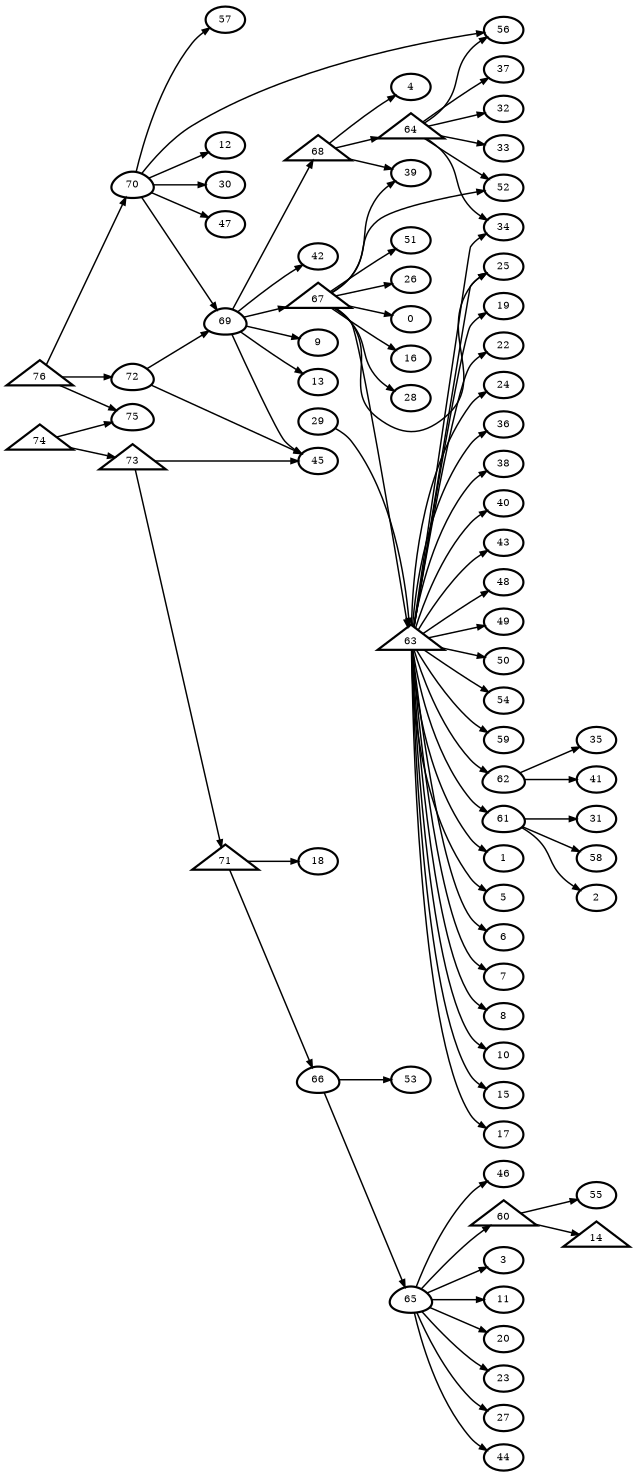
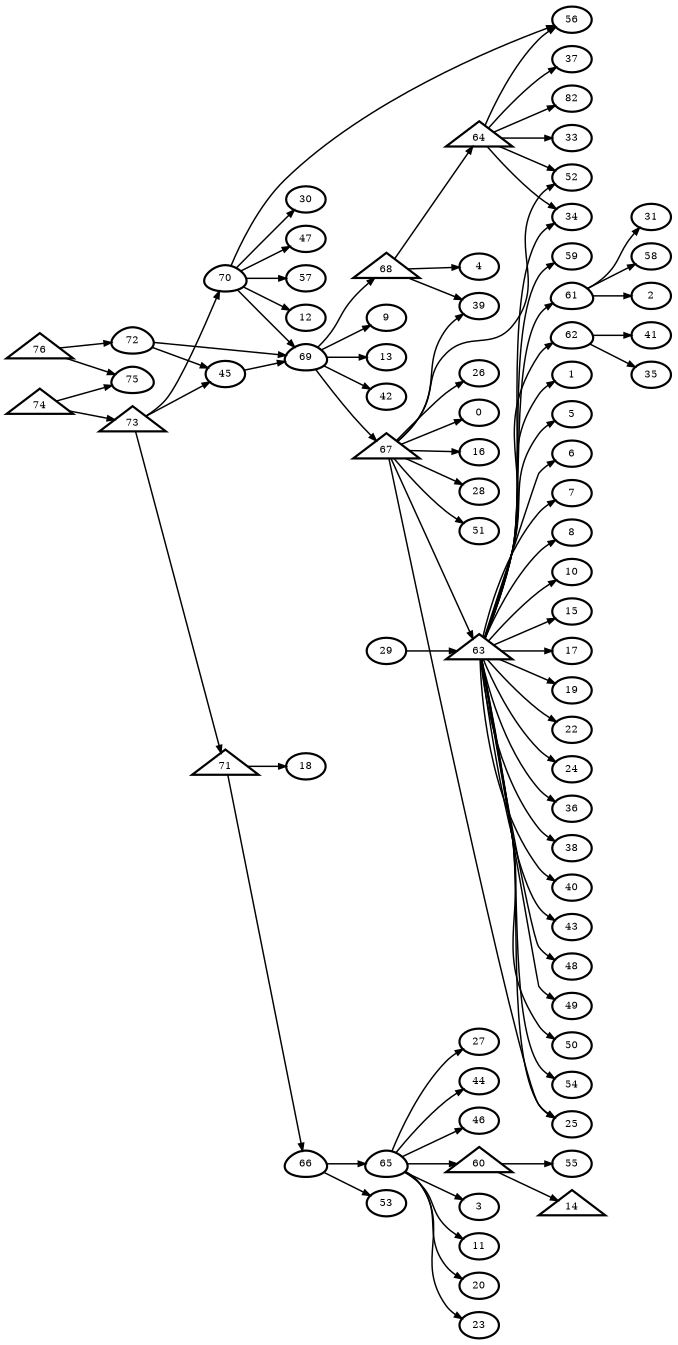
node "32": label "32" -> "82"
edge "76" -> "70": now "73" -> "70"
edge "69" -> "45": reversed
